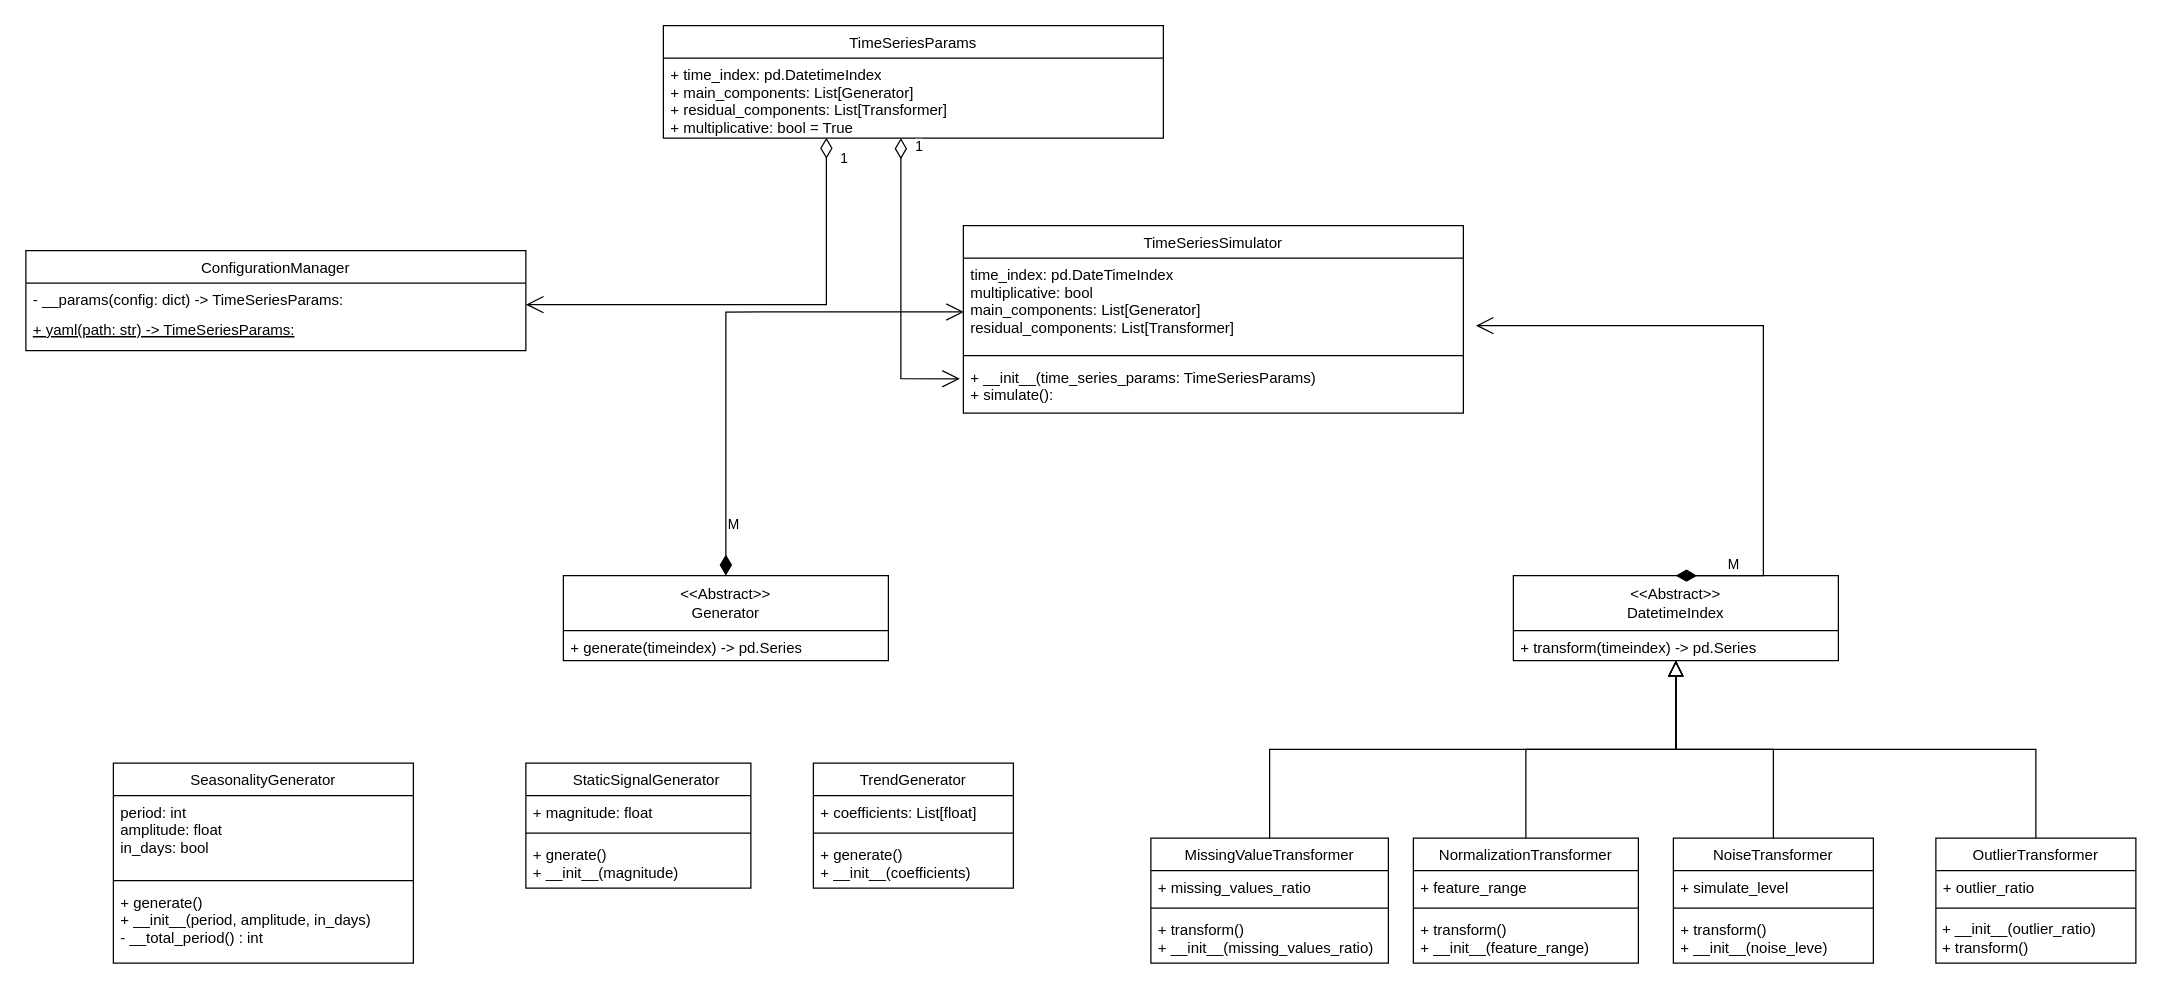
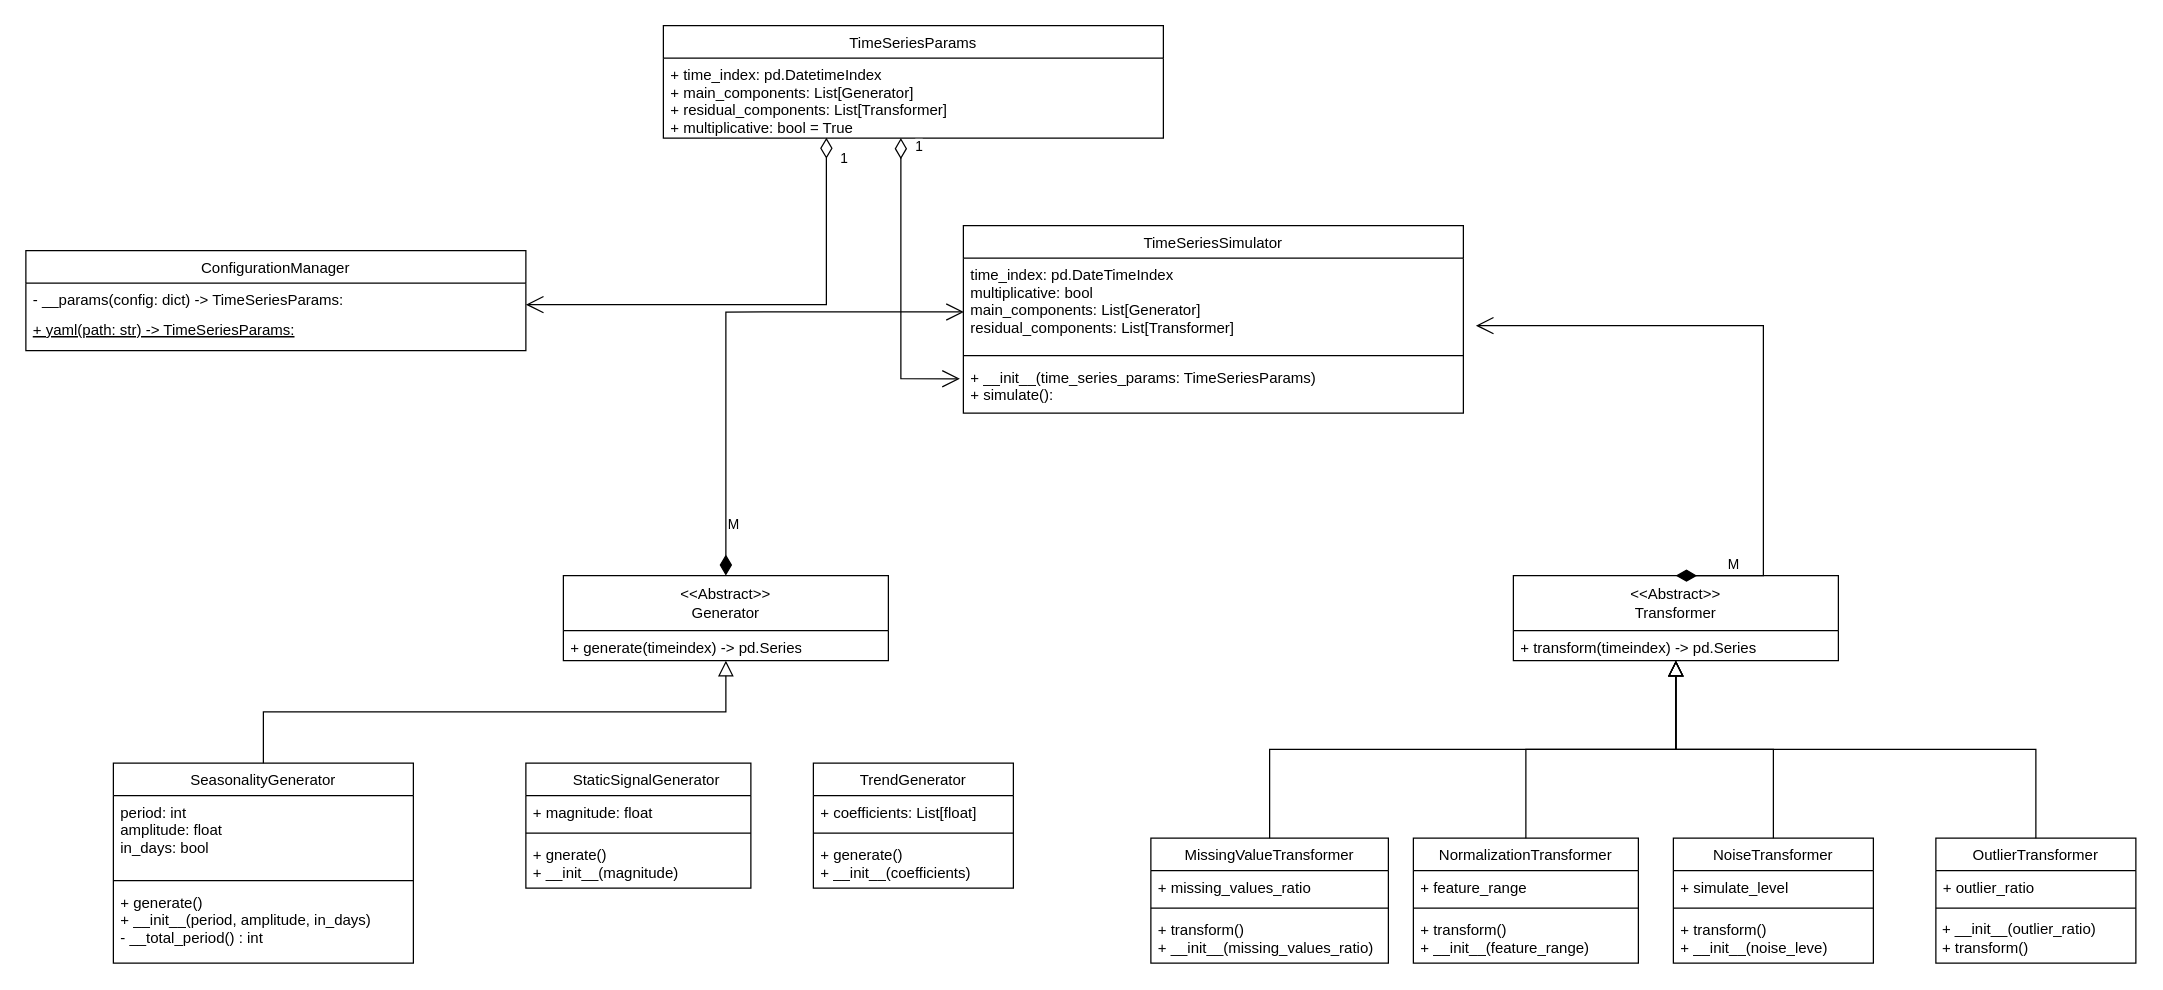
node "<<Abstract>> DatetimeIndex": label "<<Abstract>> DatetimeIndex" -> "<<Abstract>> Transformer"
edge "SeasonalityGenerator" -> "+ generate(timeindex) -> pd.Series": added
